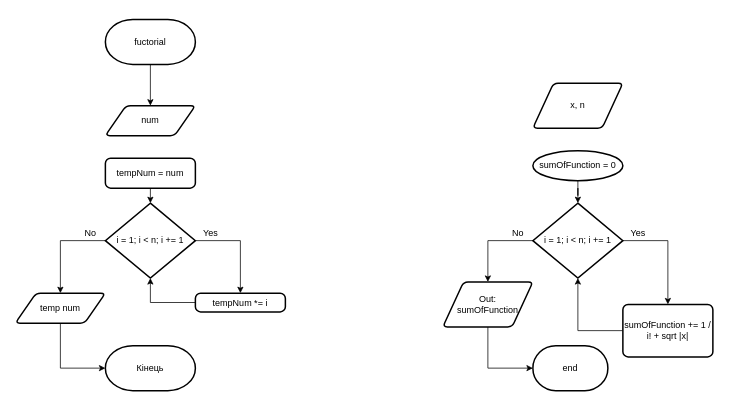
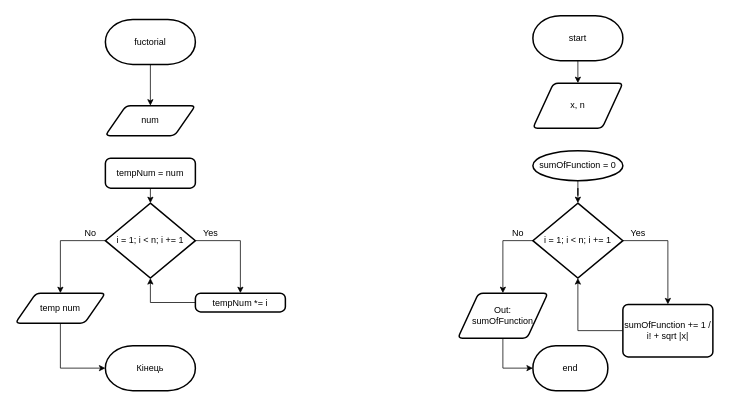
node "start": added
edge "start" -> "x, n": added
node "Out: sumOfFunction": moved (488, 304) -> (503, 315)
